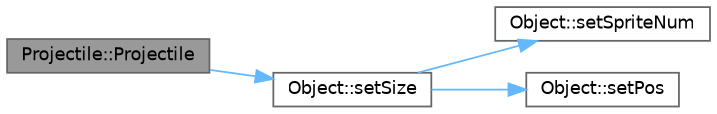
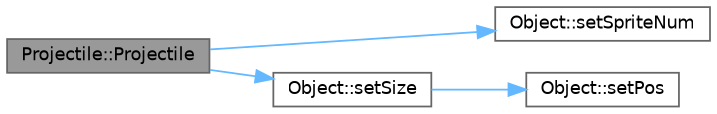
edge "Object::setSize" -> "Object::setSpriteNum": now "Projectile::Projectile" -> "Object::setSpriteNum"
